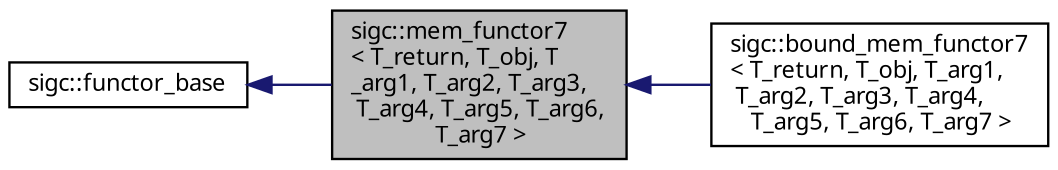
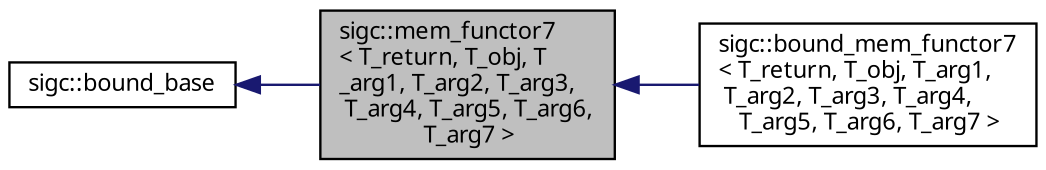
node "sigc::functor_base": label "sigc::functor_base" -> "sigc::bound_base"
